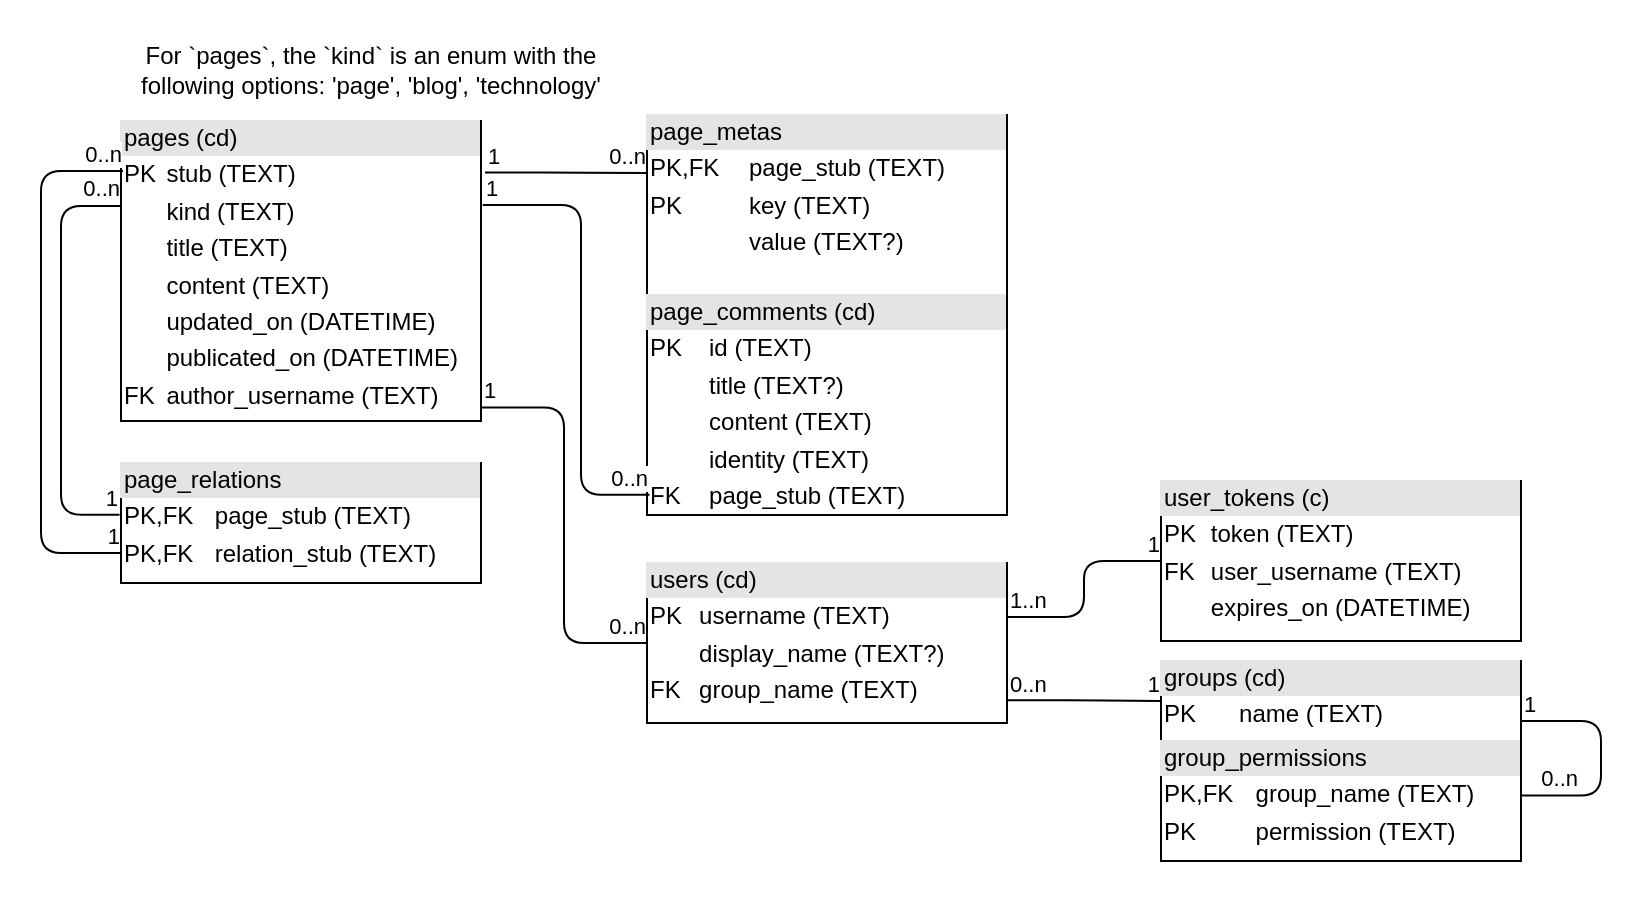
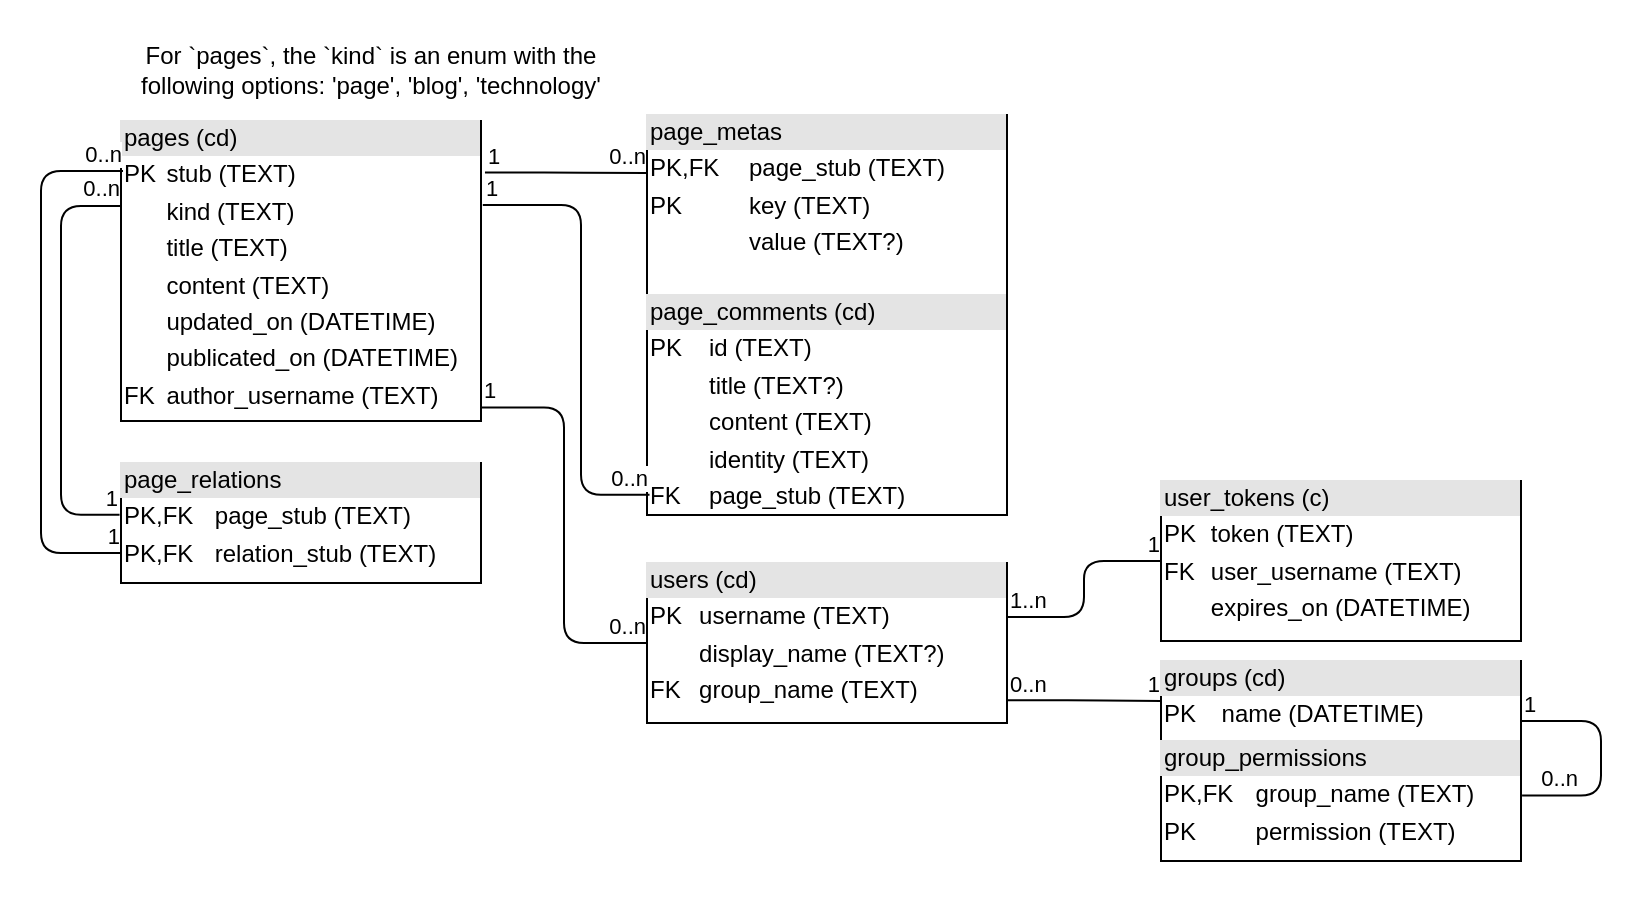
node "groups (cd) PK name (TEXT)": label "groups (cd) PK name (TEXT)" -> "groups (cd) PK name (DATETIME)"
